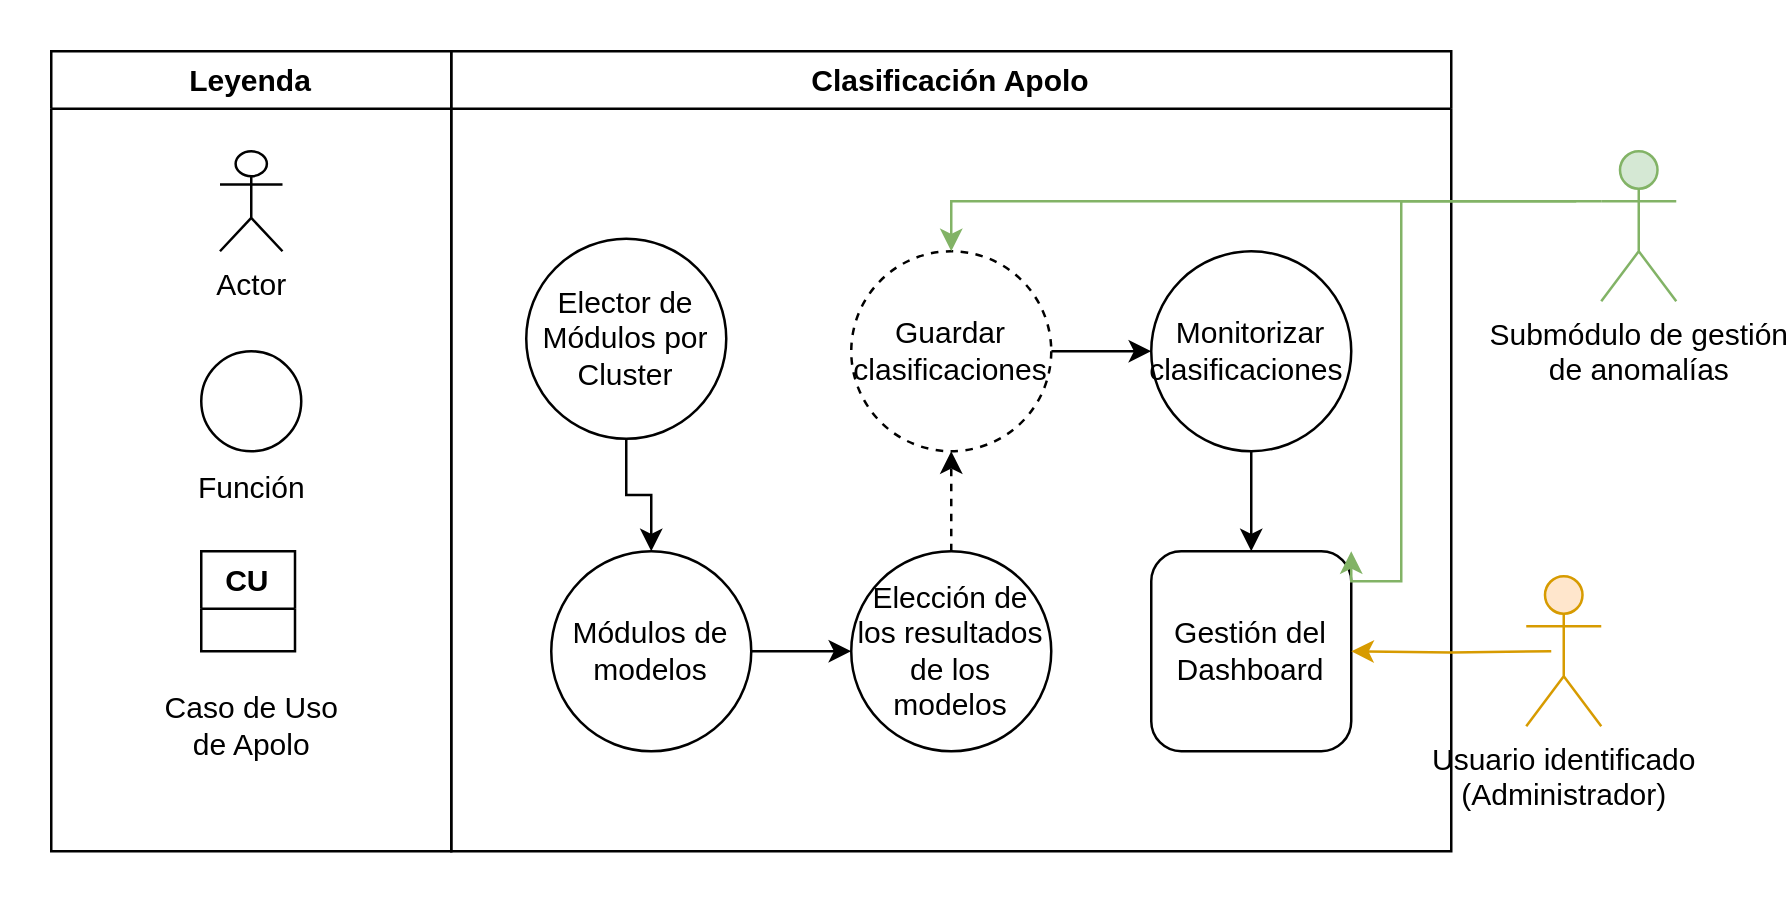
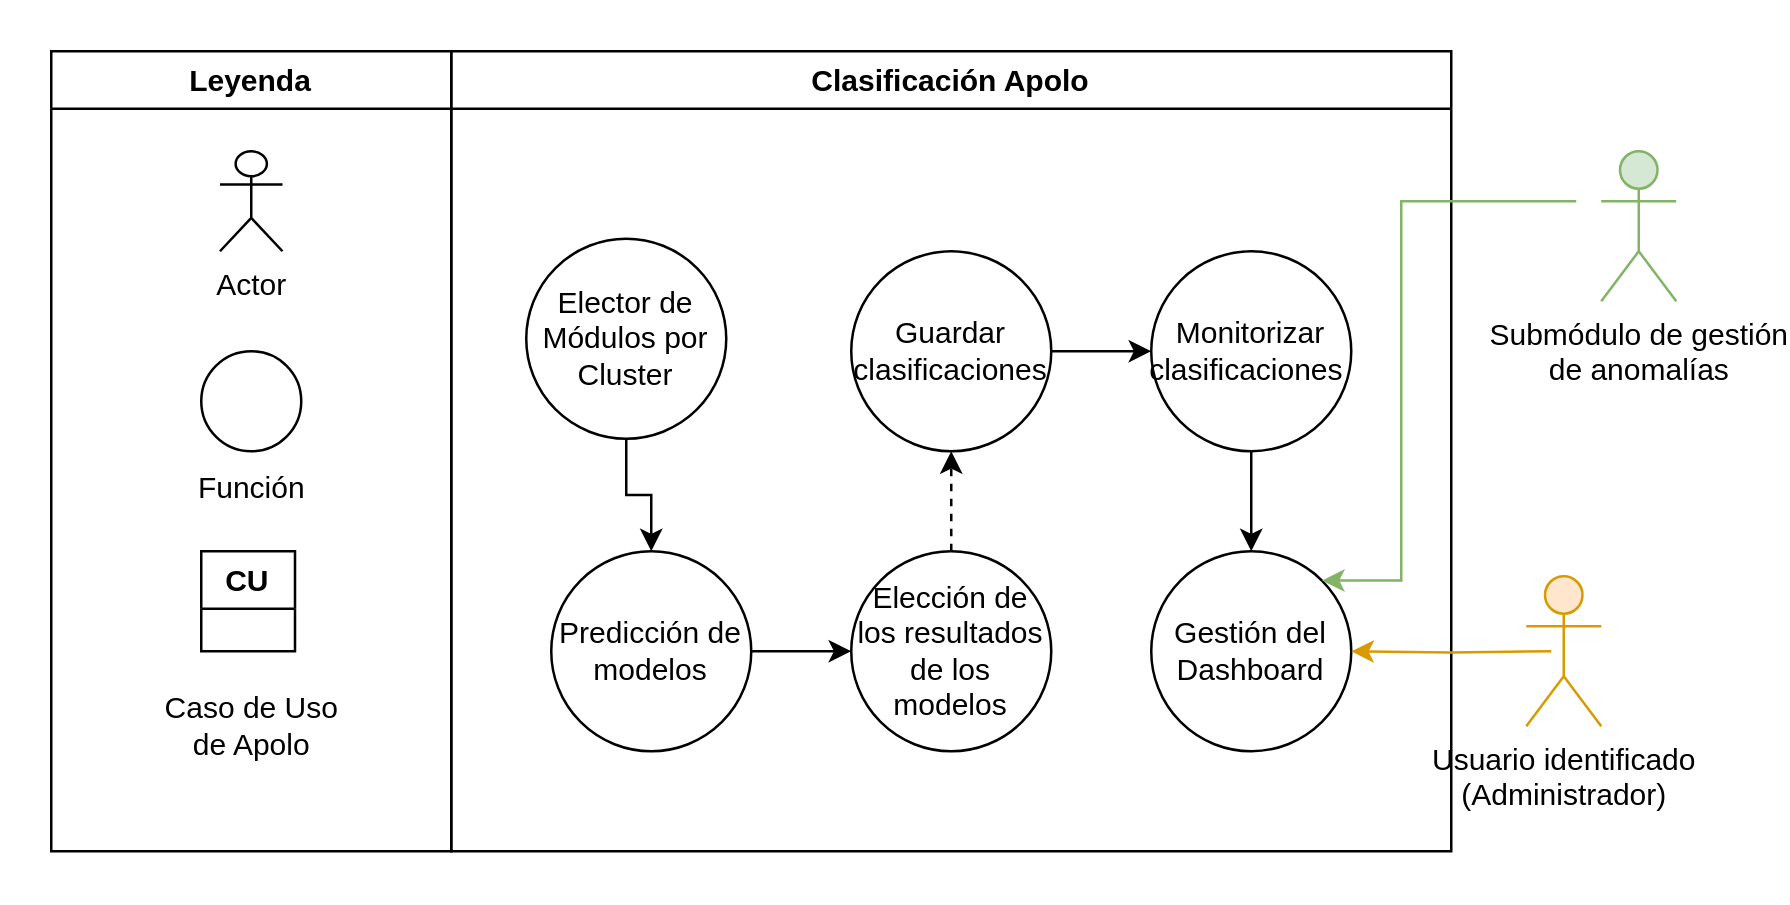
edge "Submódulo de gestión de anomalías" -> "Guardar clasificaciones": removed
node "Guardar clasificaciones": style dashed -> solid
node "Módulos de modelos": label "Módulos de modelos" -> "Predicción de modelos"
node "Gestión del Dashboard": shape rounded rectangle -> ellipse
